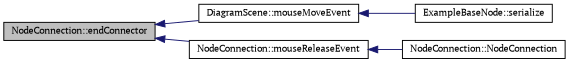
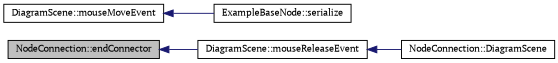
edge "DiagramScene::mouseMoveEvent" -> "NodeConnection::endConnector": removed
node "NodeConnection::mouseReleaseEvent": label "NodeConnection::mouseReleaseEvent" -> "DiagramScene::mouseReleaseEvent"
node "NodeConnection::NodeConnection": label "NodeConnection::NodeConnection" -> "NodeConnection::DiagramScene"
